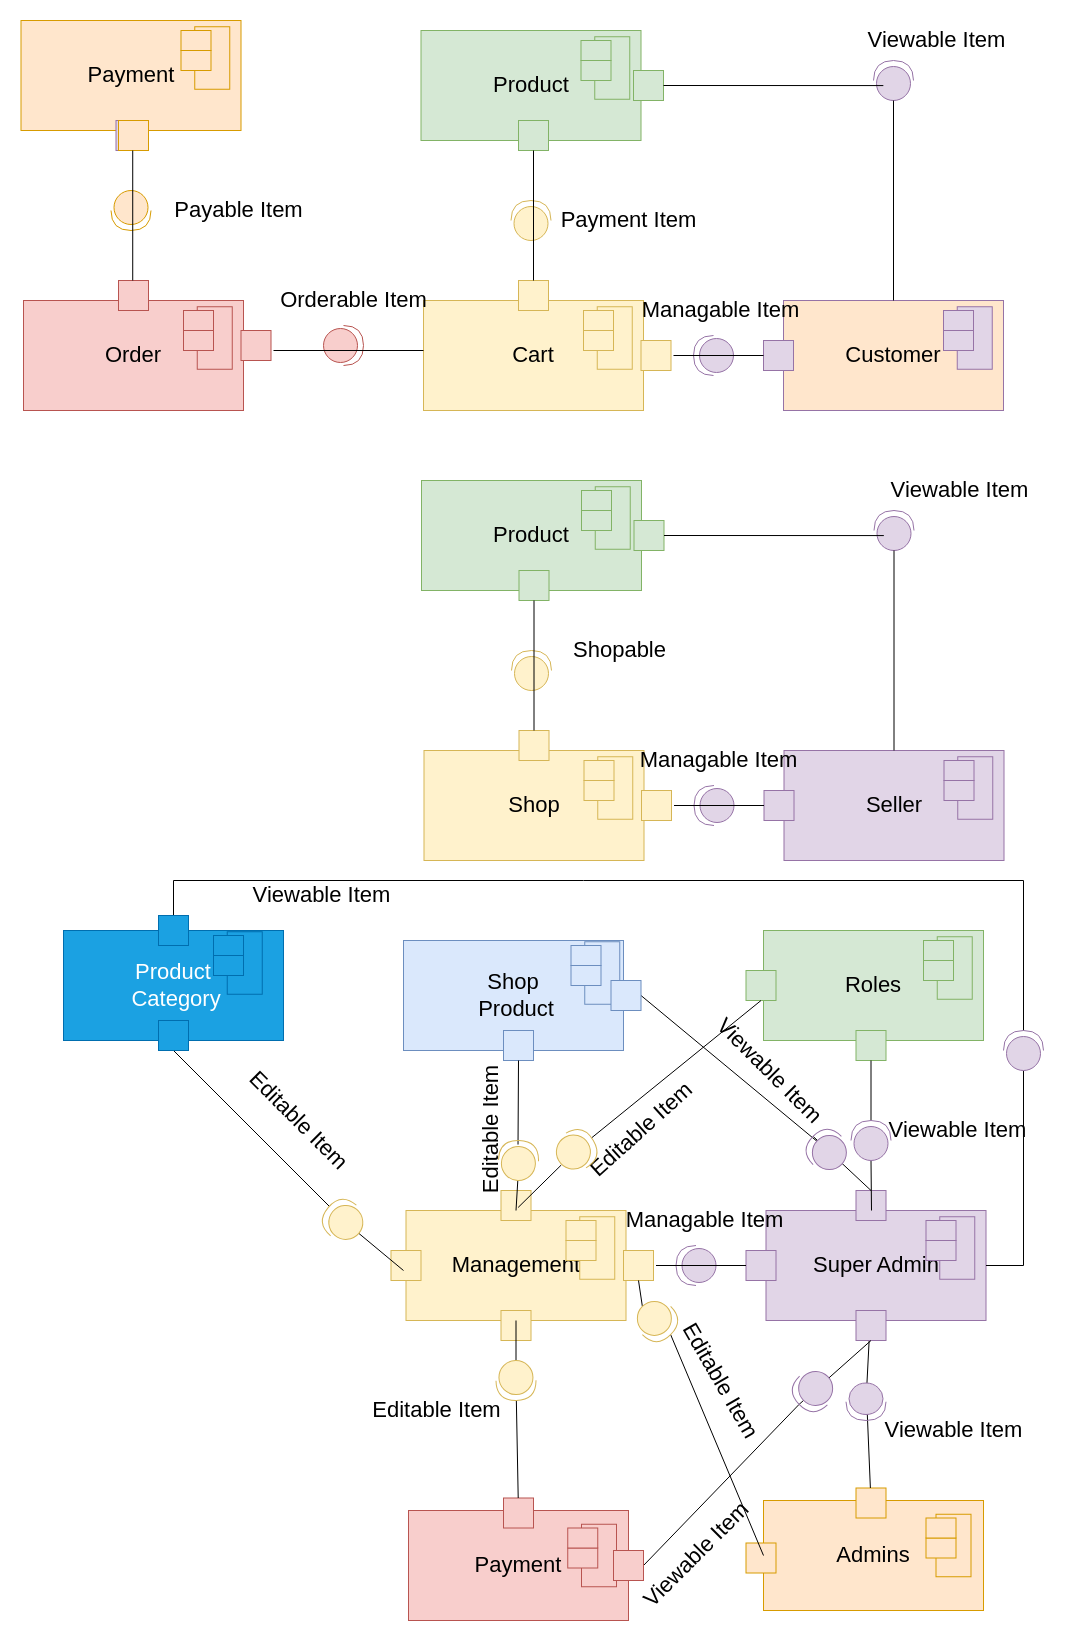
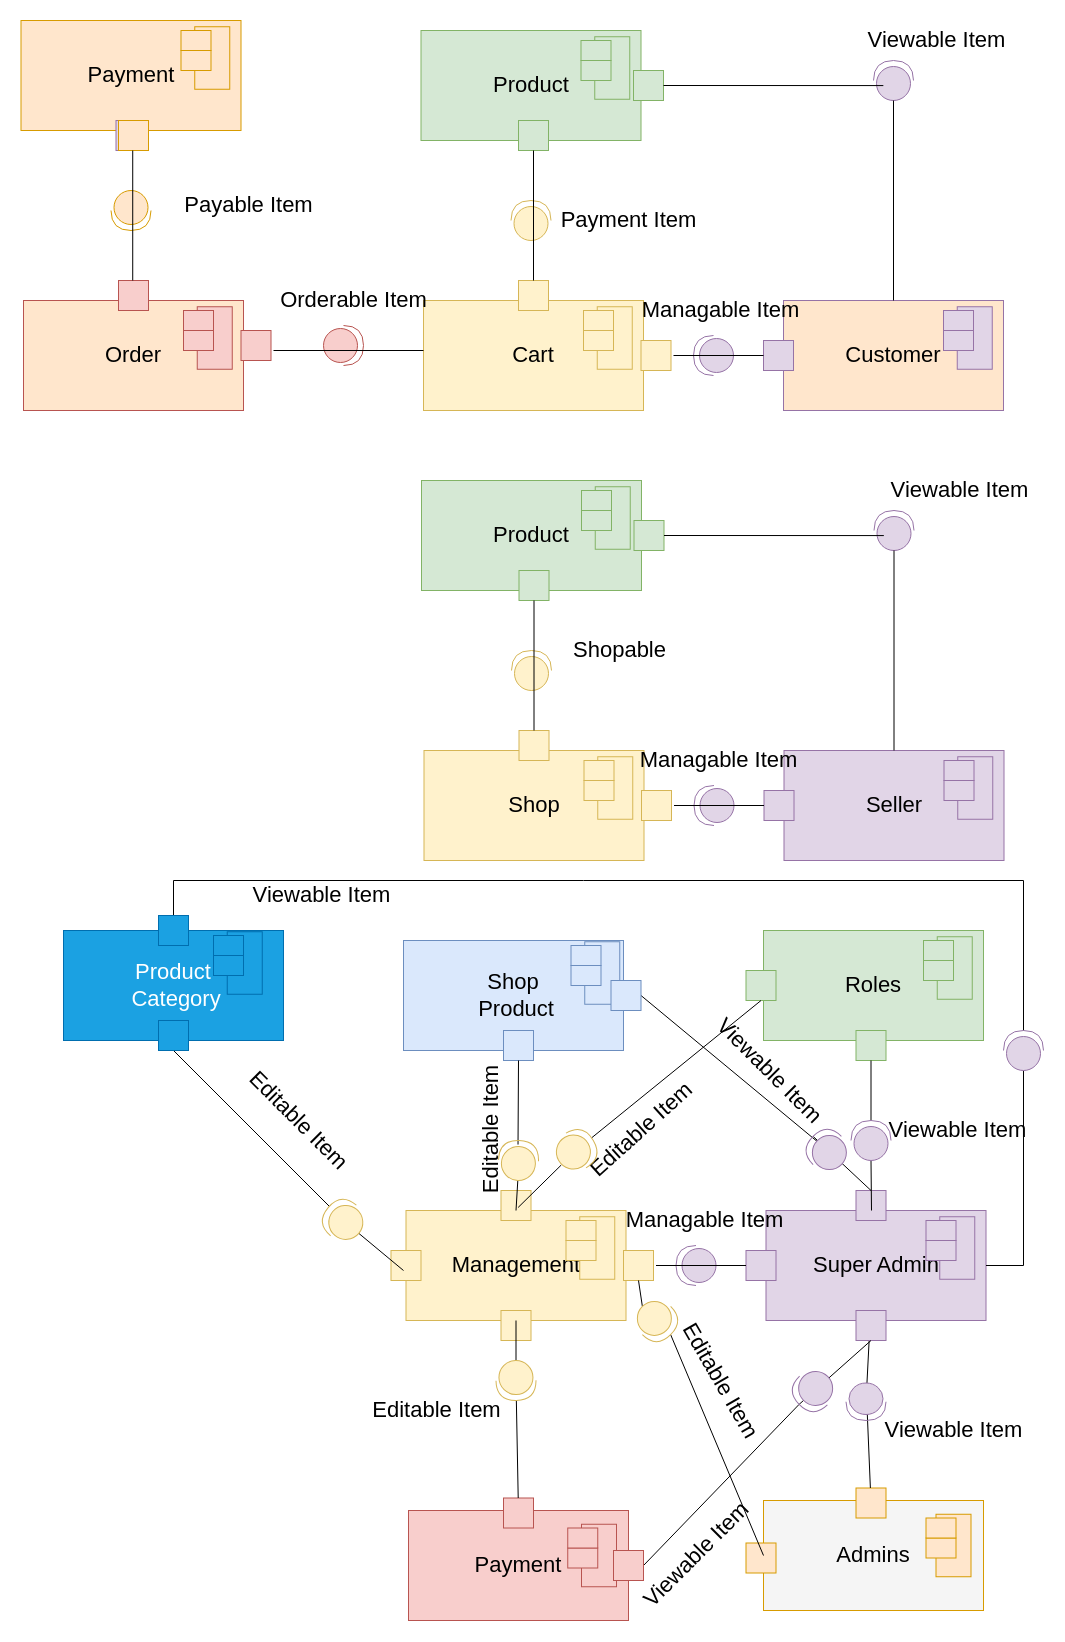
node "Payable Item": moved (239, 211) -> (249, 206)
node "Order": fillcolor #f8cecc -> #ffe6cc
node "Admins": fillcolor #ffe6cc -> #f5f5f5
